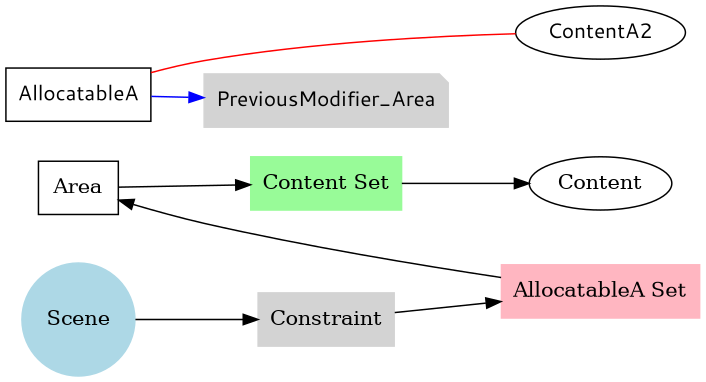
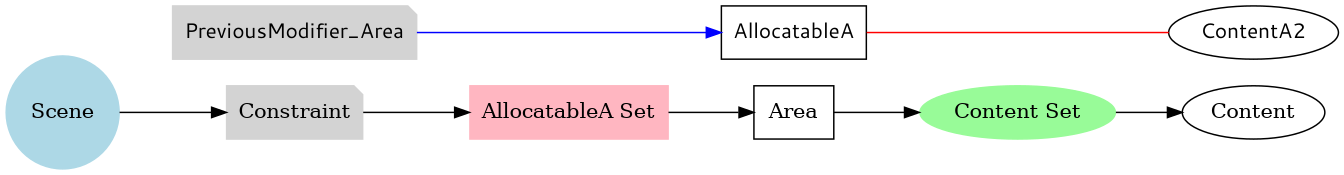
edge "AllocatableA" -> "PreviousModifier_Area": reversed
node "Content Set": shape box -> ellipse
node "Constraint": shape box -> note
